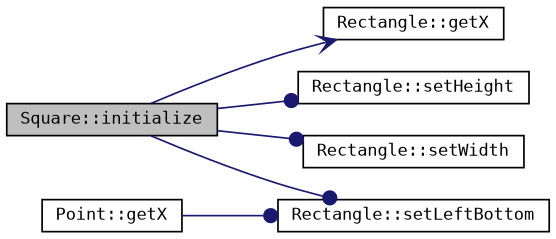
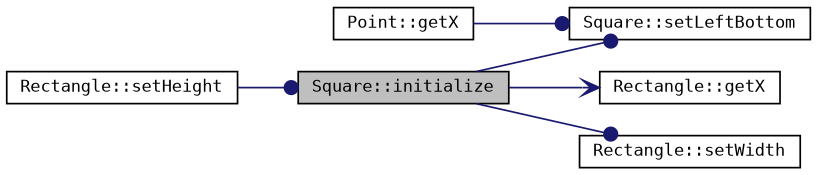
edge "Square::initialize" -> "Rectangle::setHeight": reversed
node "Rectangle::setLeftBottom": label "Rectangle::setLeftBottom" -> "Square::setLeftBottom"
